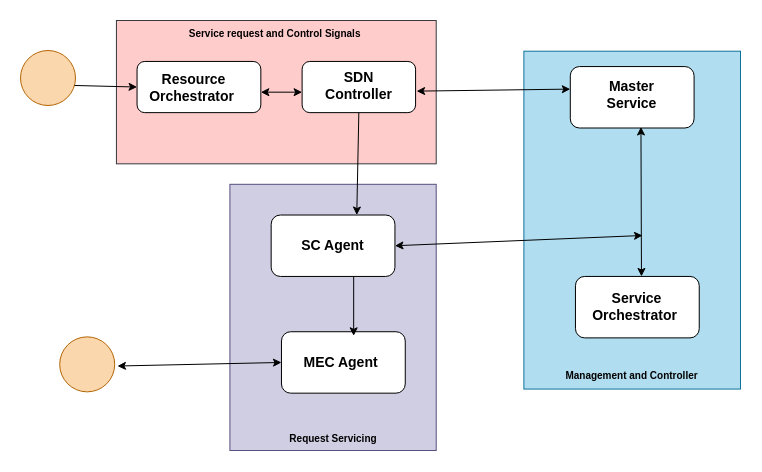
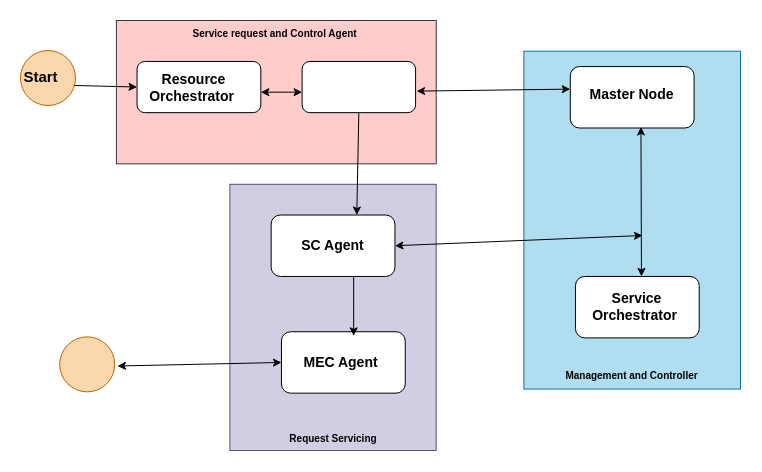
node "Service request and Control Signals": label "Service request and Control Signals" -> "Service request and Control Agent"
node "Start": added
node "SDN Controller": removed
node "Master Service": label "Master Service" -> "Master Node"
